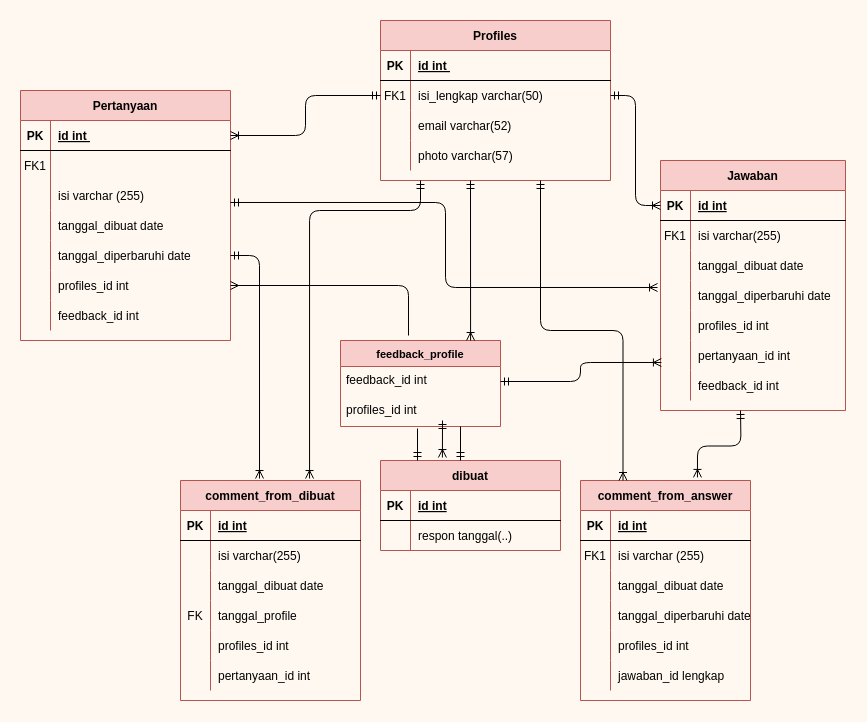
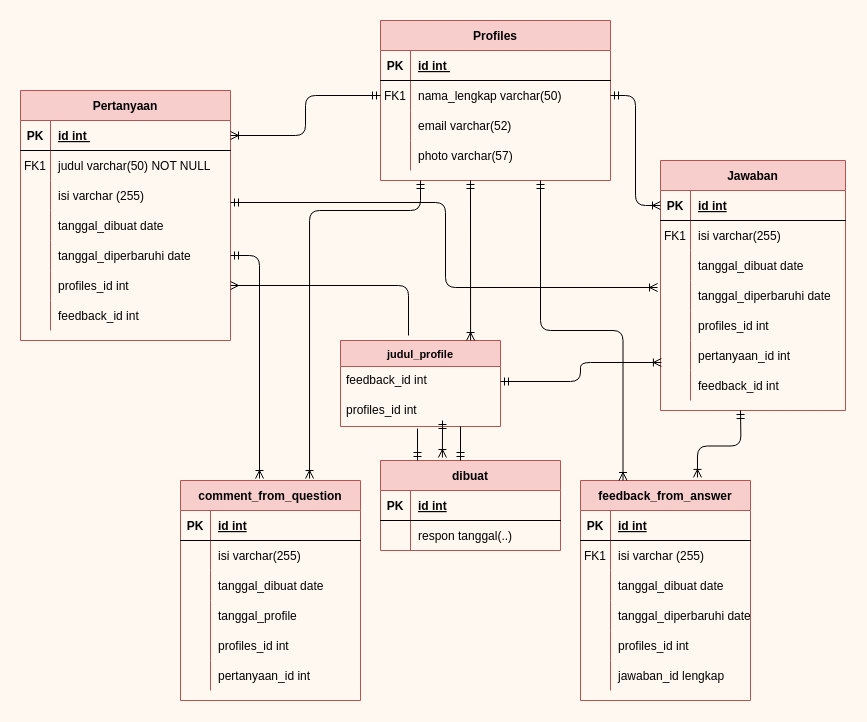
node "isi_lengkap varchar(50)": label "isi_lengkap varchar(50)" -> "nama_lengkap varchar(50)"
node "judul varchar(50) NOT NULL": added
node "feedback_profile": label "feedback_profile" -> "judul_profile"
node "comment_from_dibuat": label "comment_from_dibuat" -> "comment_from_question"
node "comment_from_answer": label "comment_from_answer" -> "feedback_from_answer"
node "FK": removed
